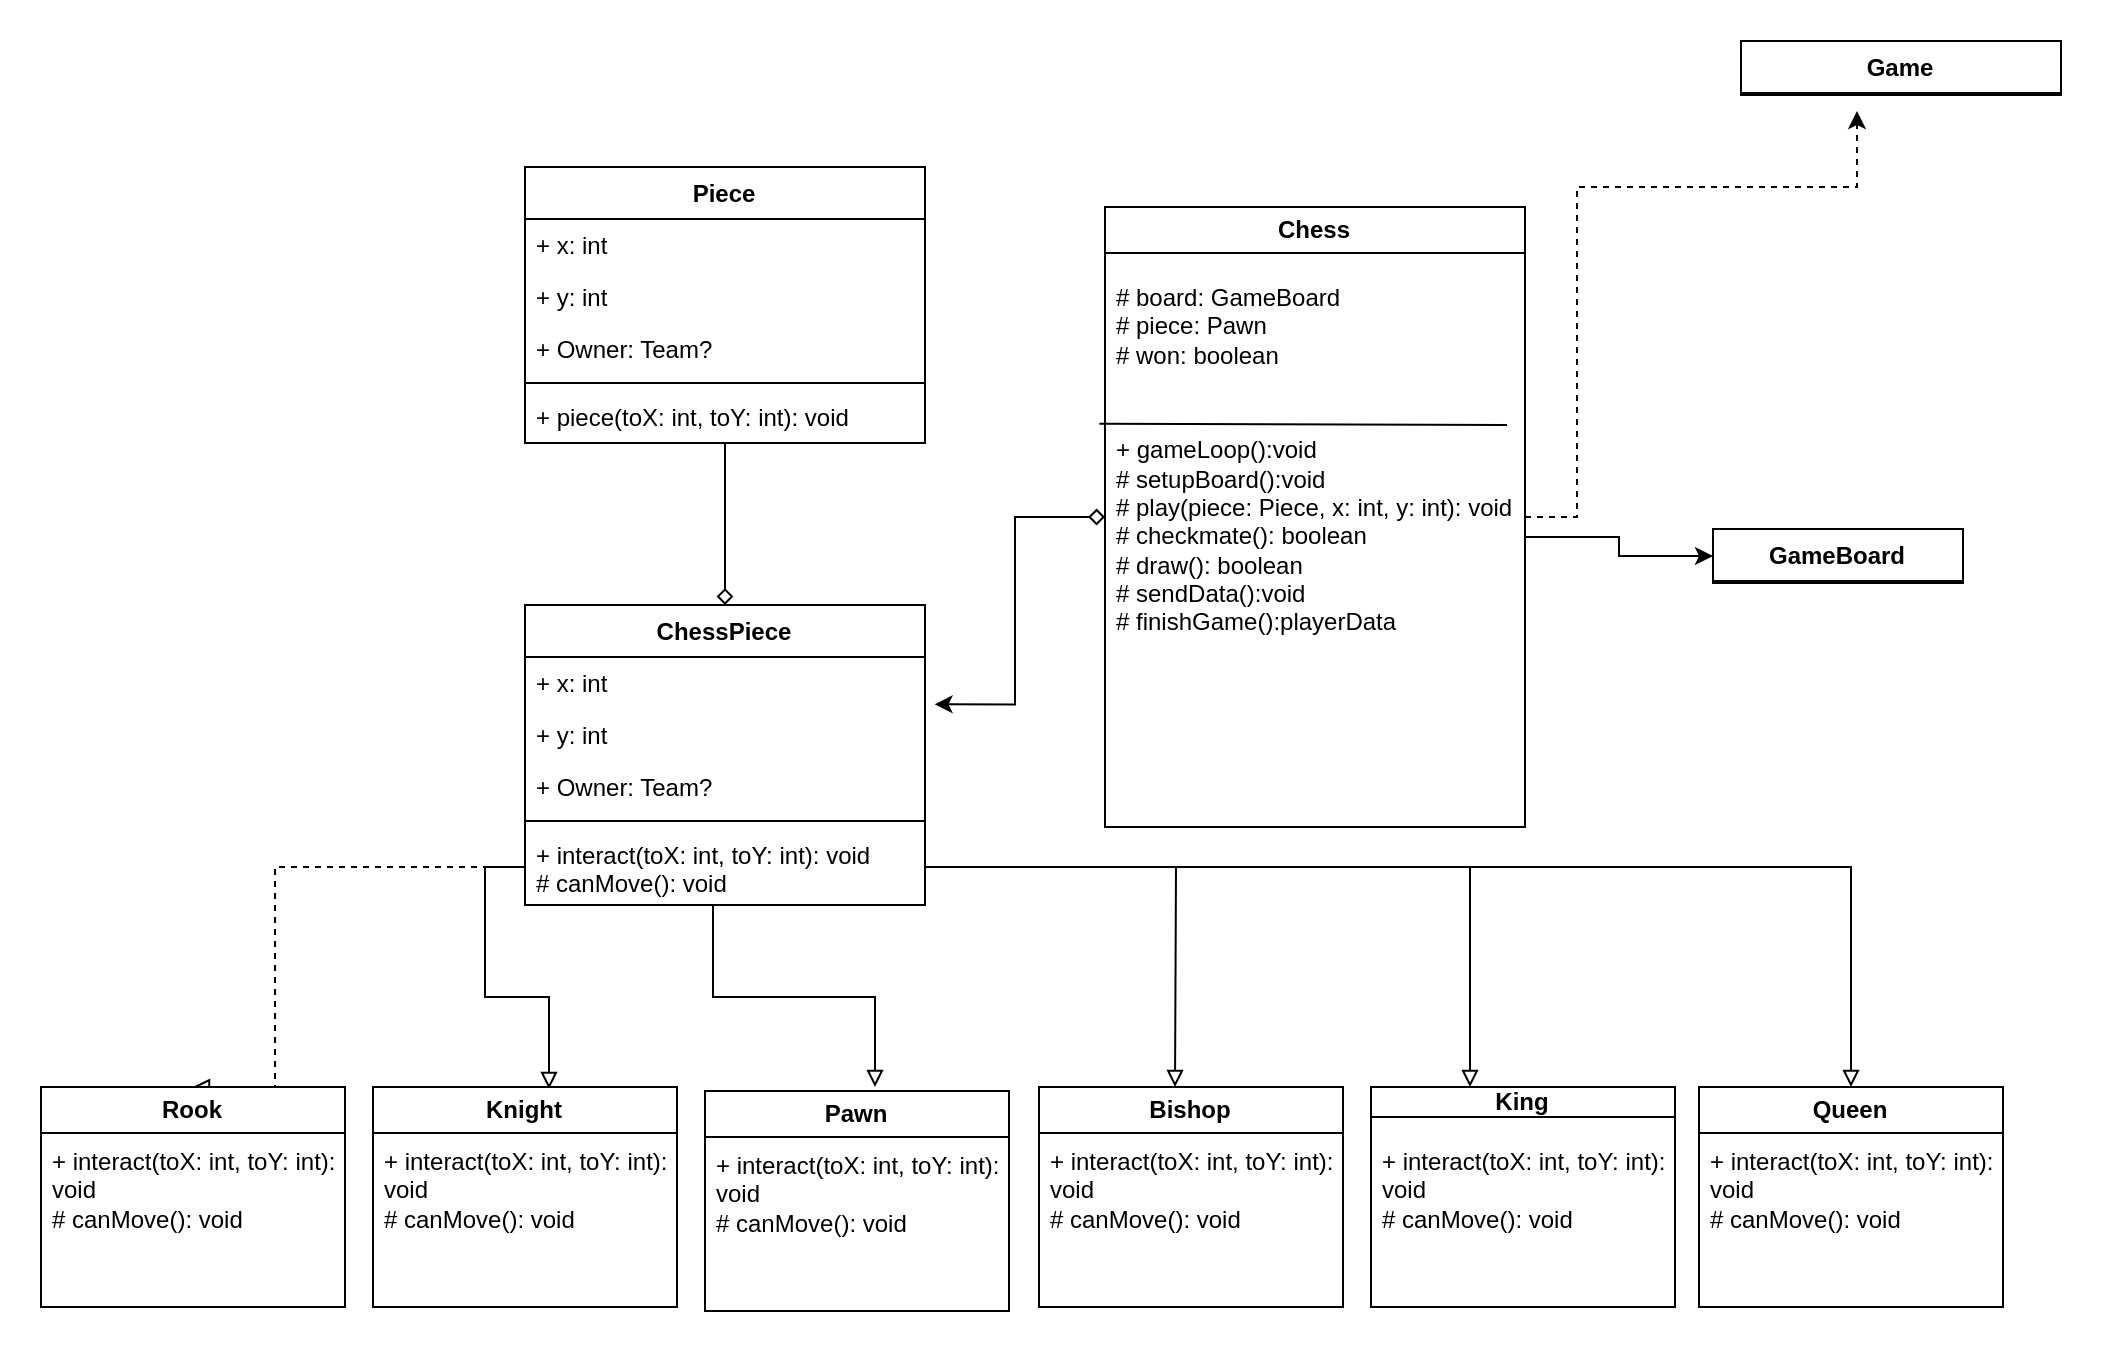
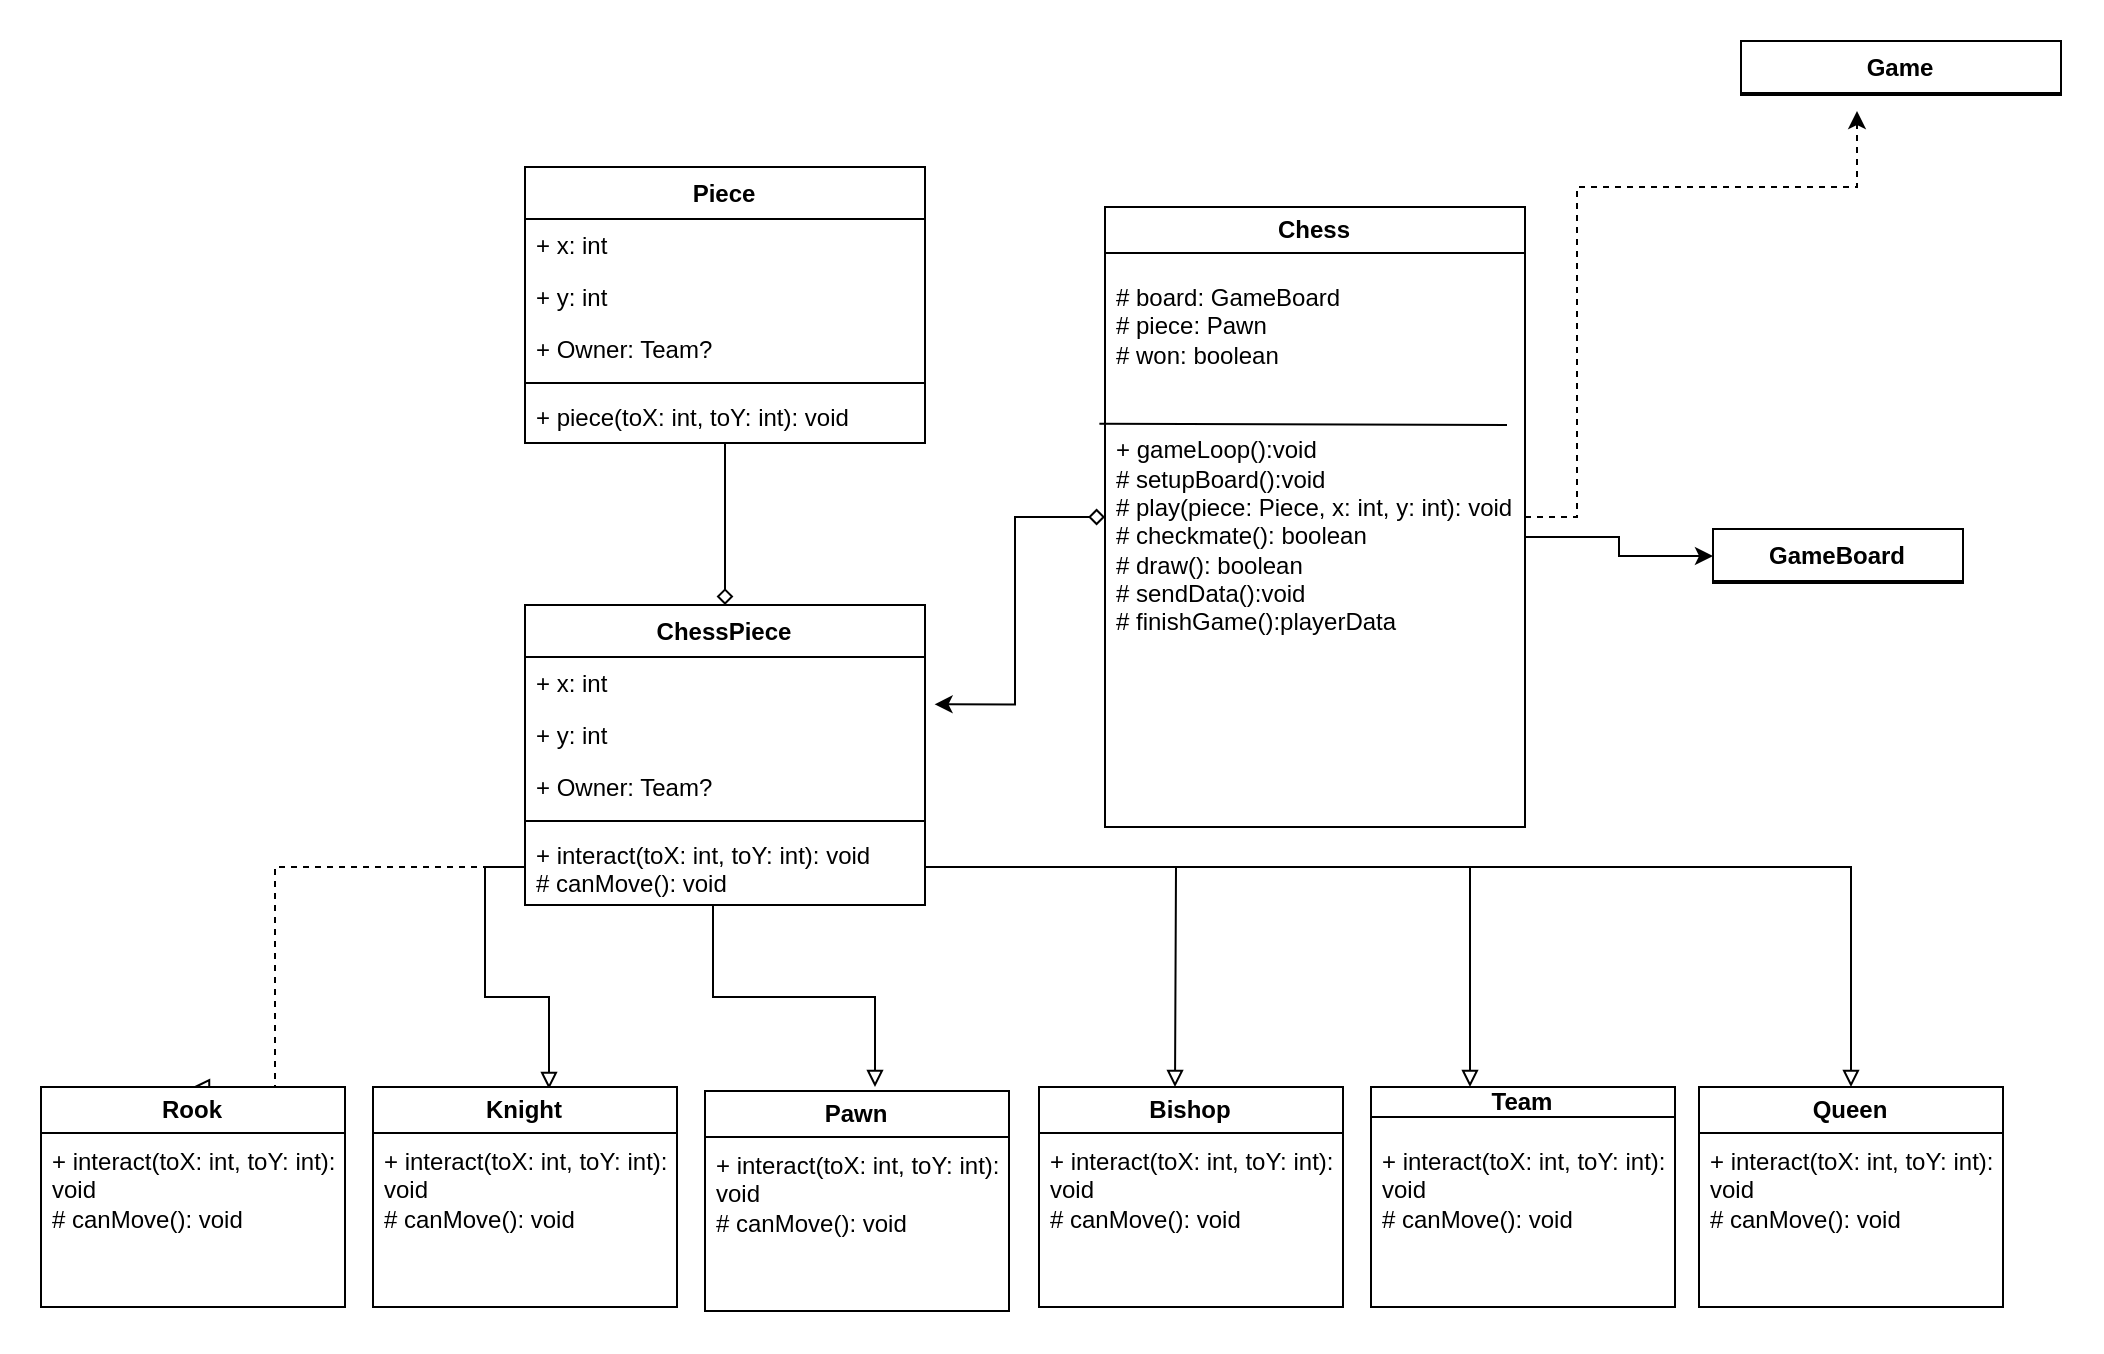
node "King": label "King" -> "Team"
